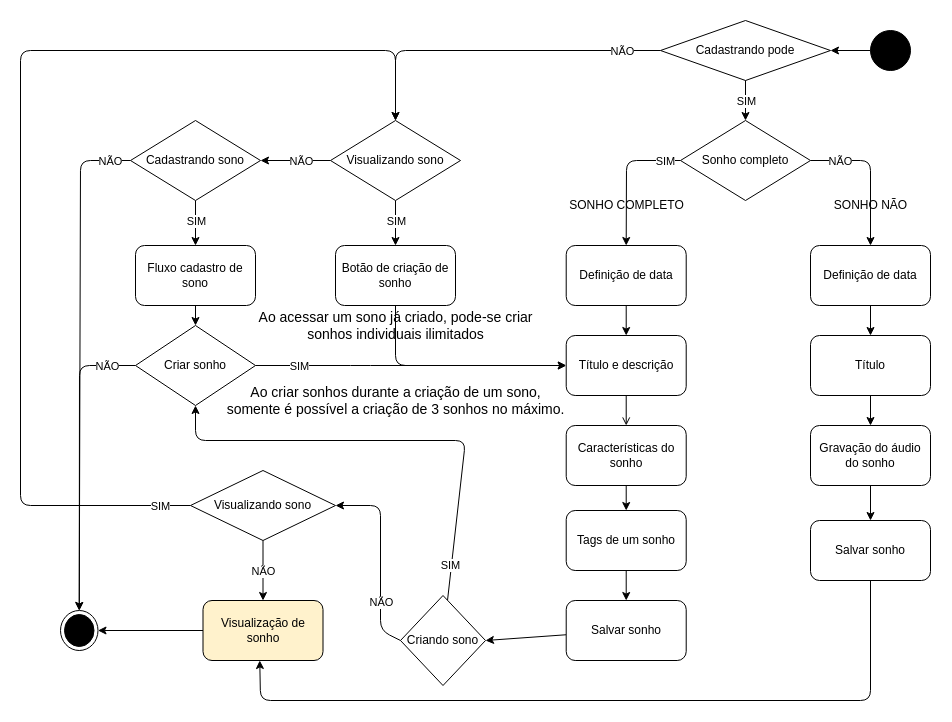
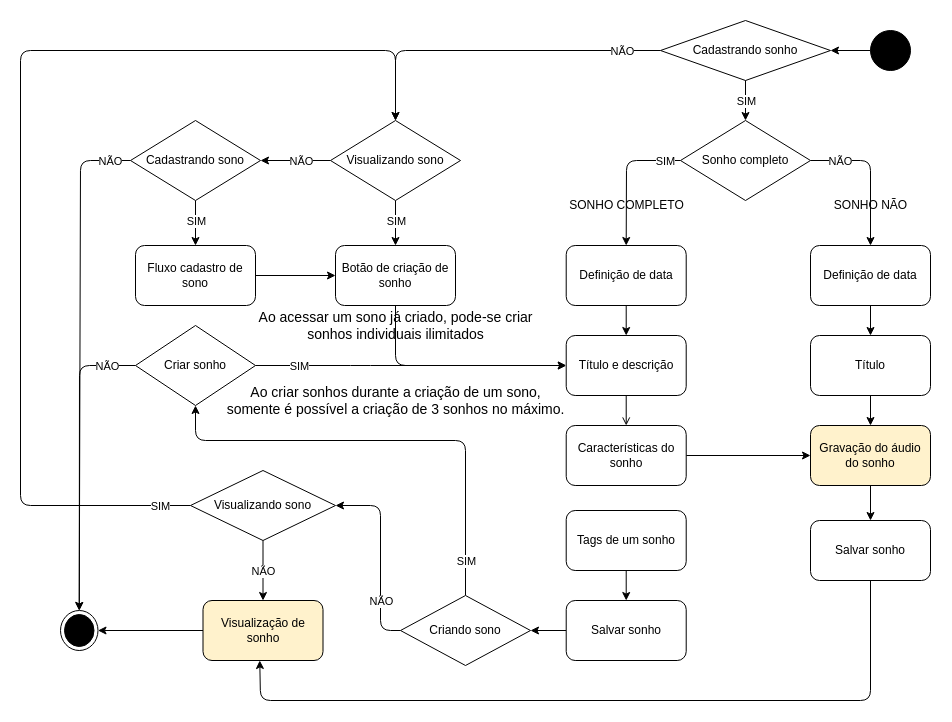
node "Cadastrando pode": label "Cadastrando pode" -> "Cadastrando sonho"
edge "Fluxo cadastro de sono" -> "Criar sonho": now "Fluxo cadastro de sono" -> "Botão de criação de sonho"
node "Gravação do áudio do sonho": fillcolor #ffffff -> #fff2cc
edge "Características do sonho" -> "Tags de um sonho": now "Características do sonho" -> "Gravação do áudio do sonho"
node "Criando sono": size 85x90 -> 130x70
